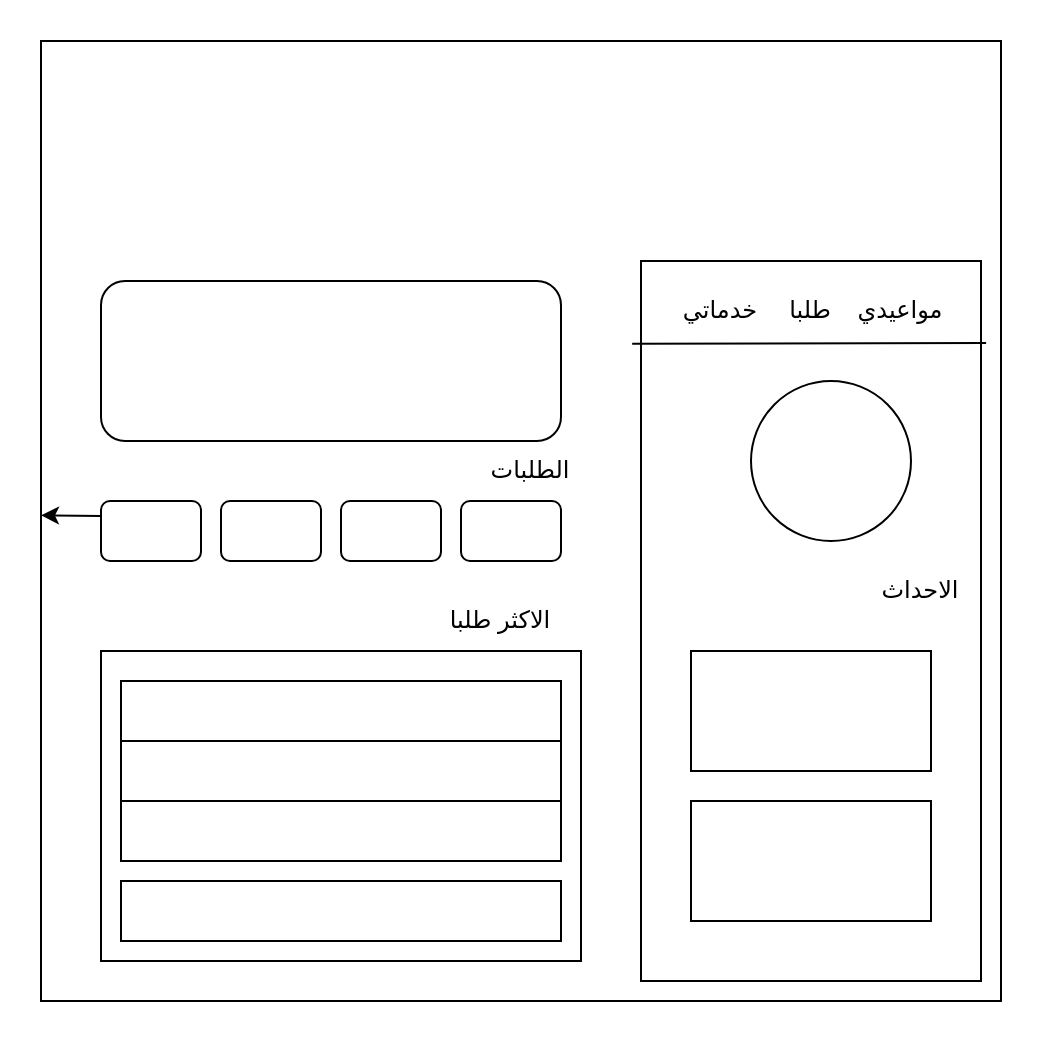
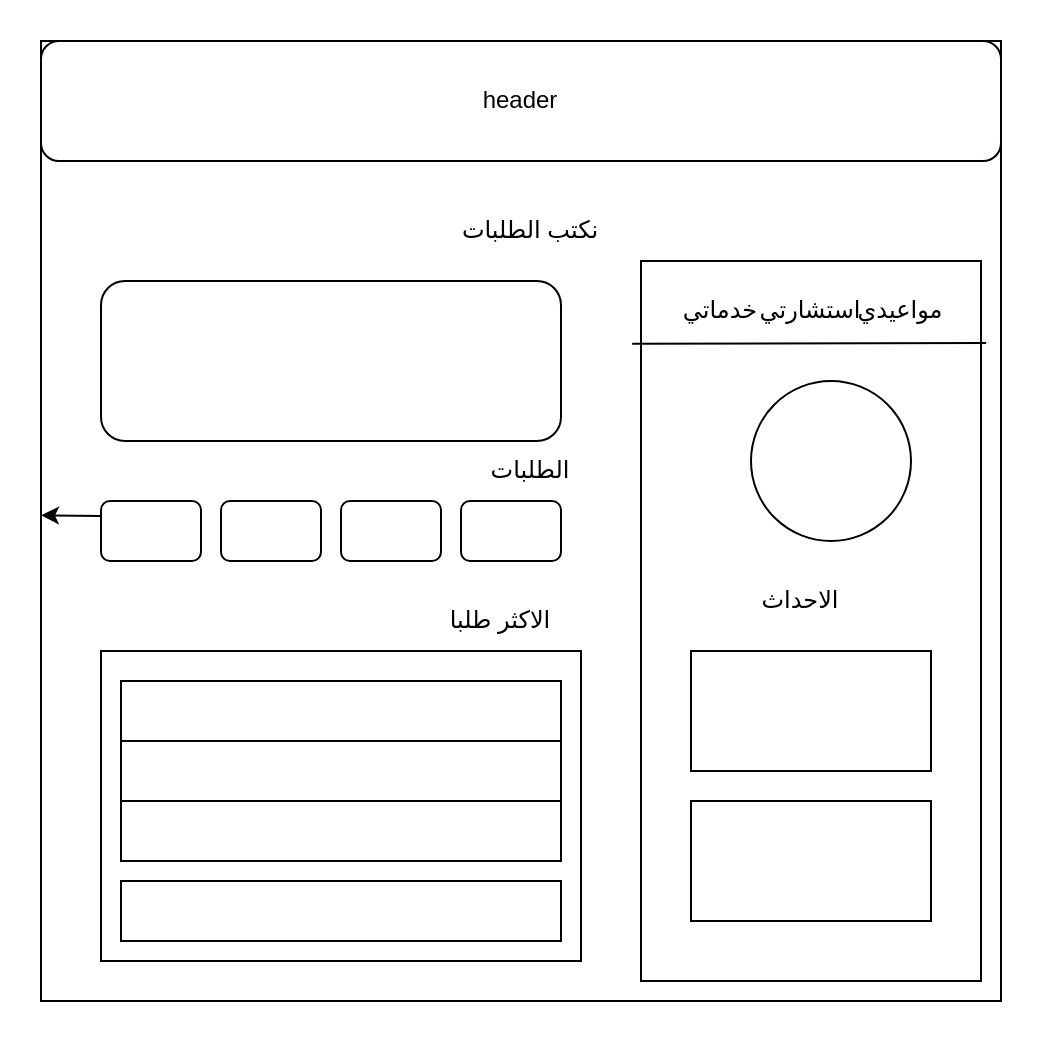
node "header": added
node "نكتب الطلبات": added
node "طلبا": label "طلبا" -> "استشارتي"
node "الاحداث": moved (921, 591) -> (801, 601)
